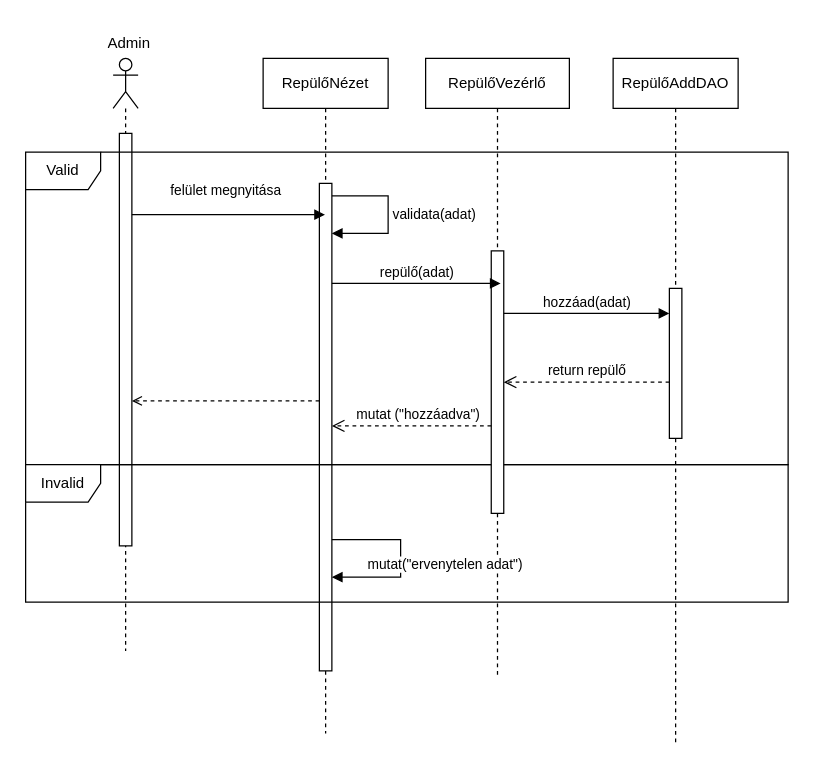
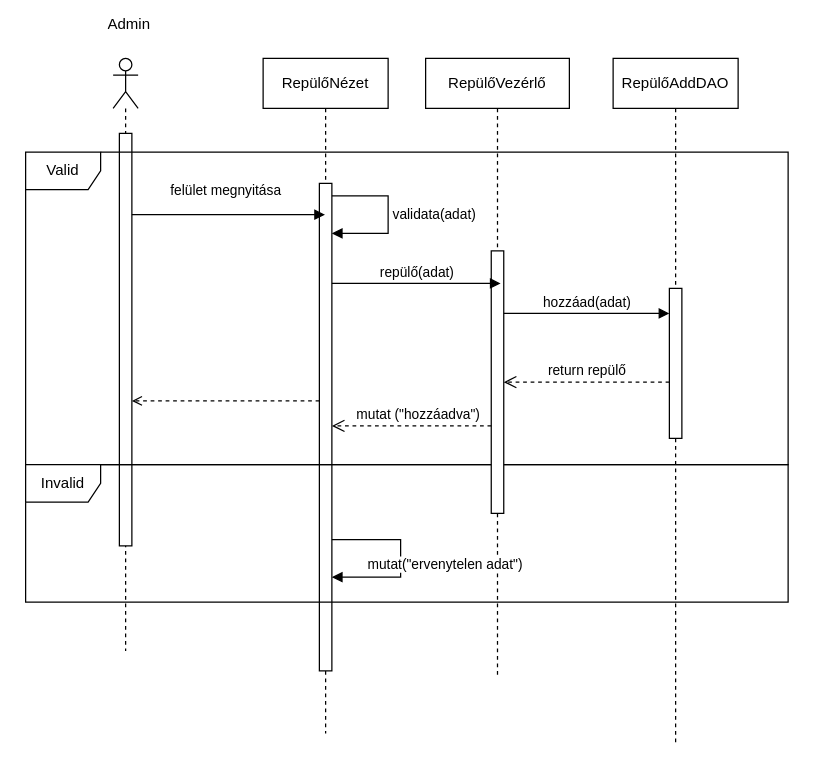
node "Admin": moved (151, 42) -> (151, 23)
